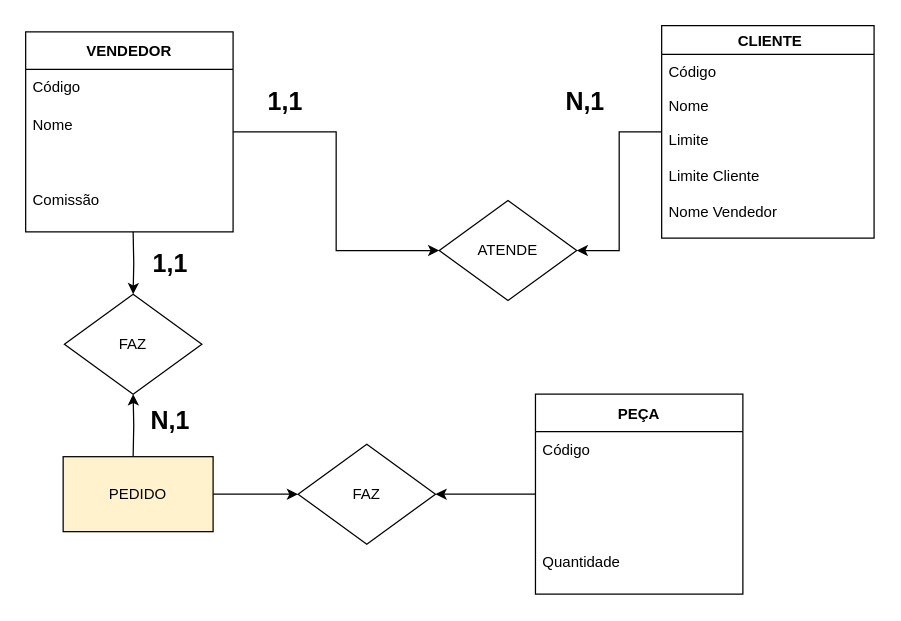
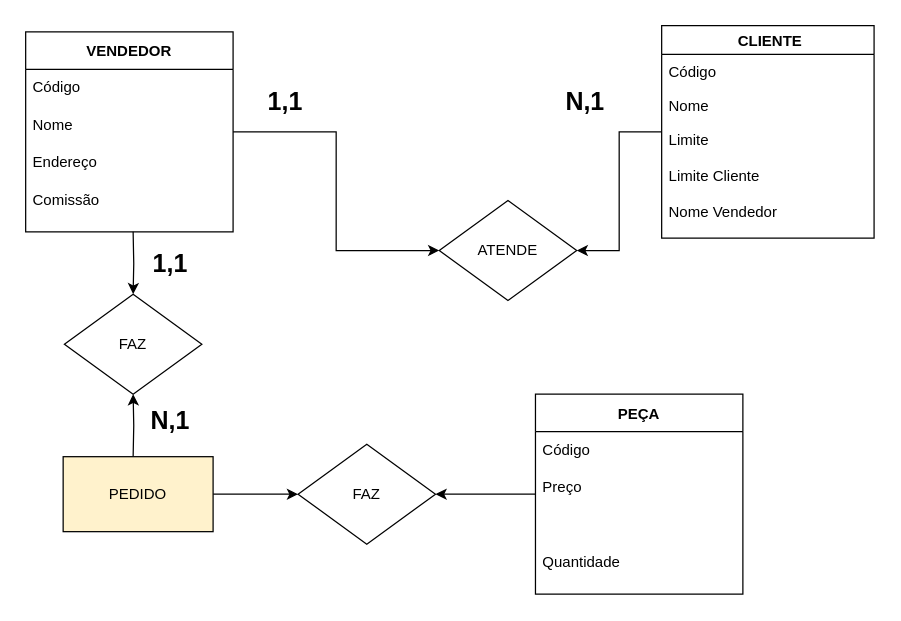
node "Endereço": added
node "Preço": added
